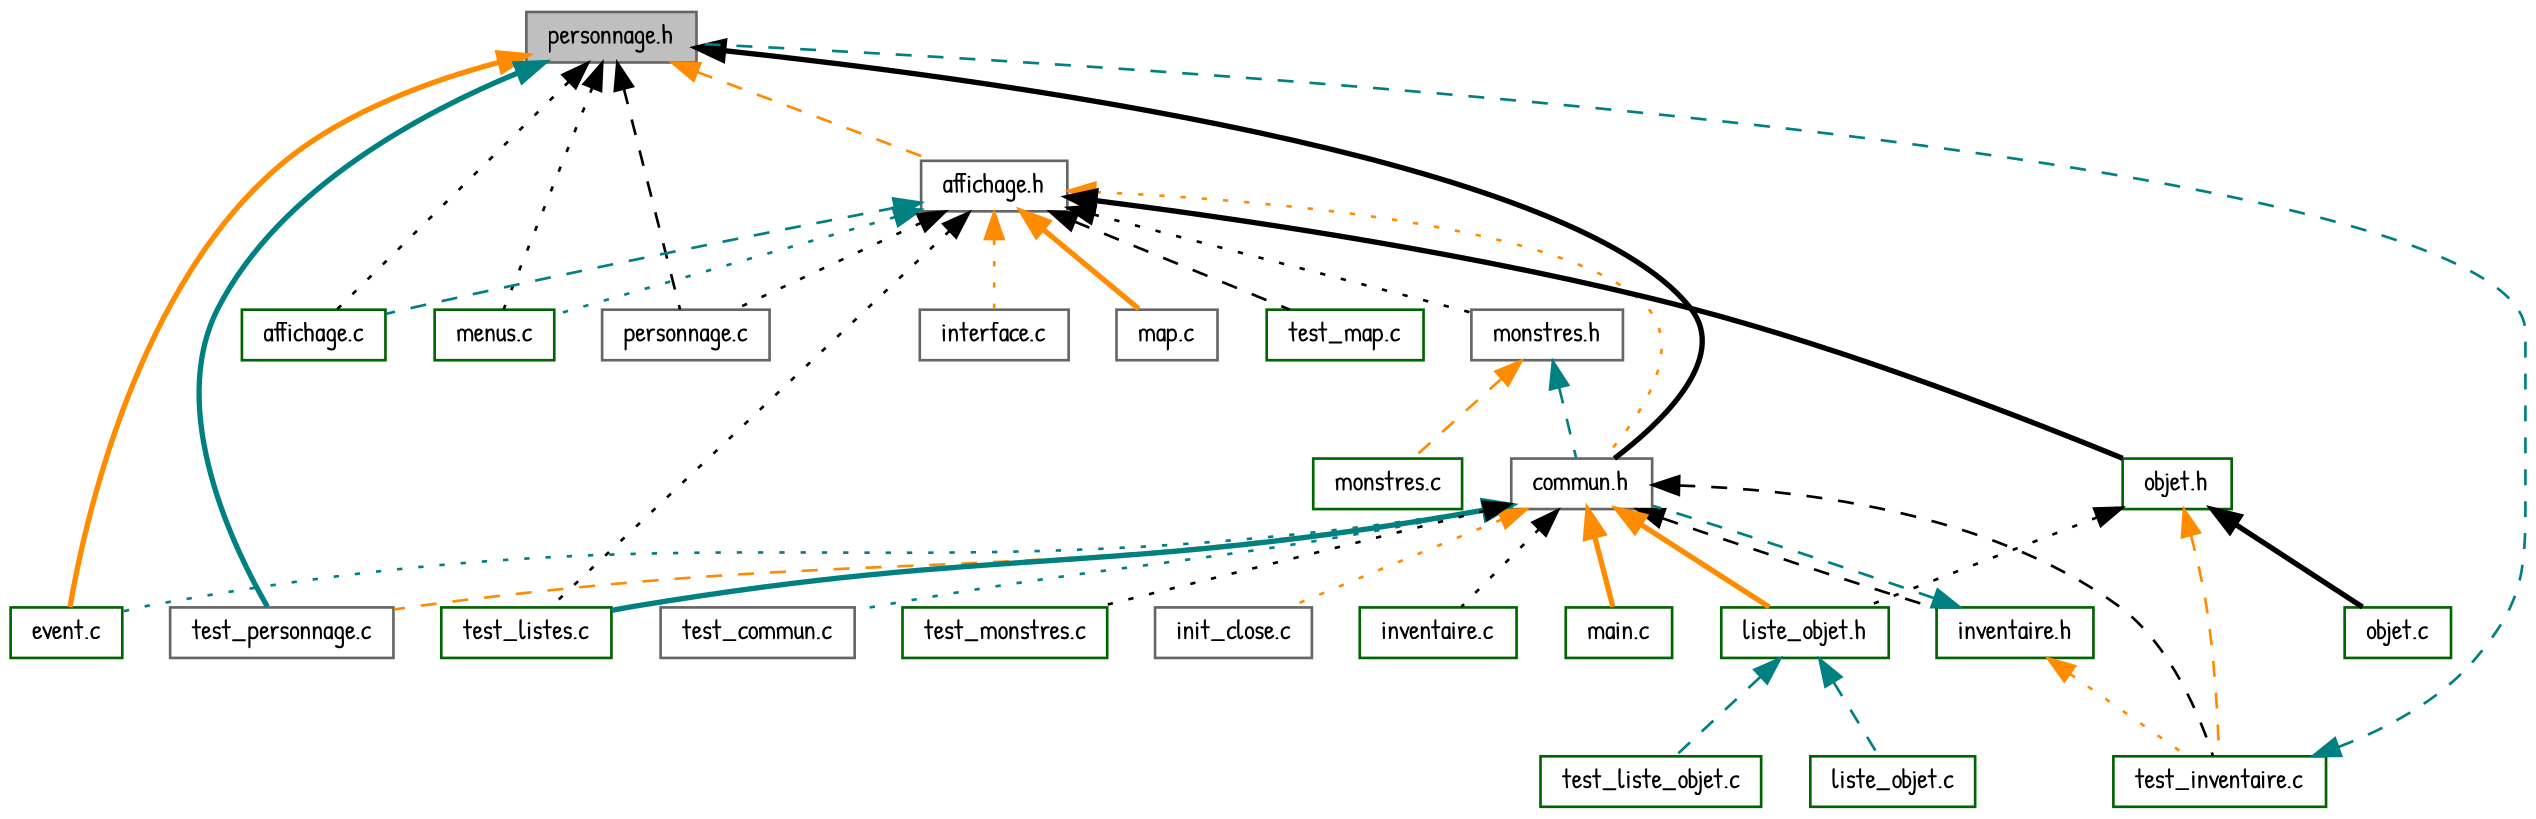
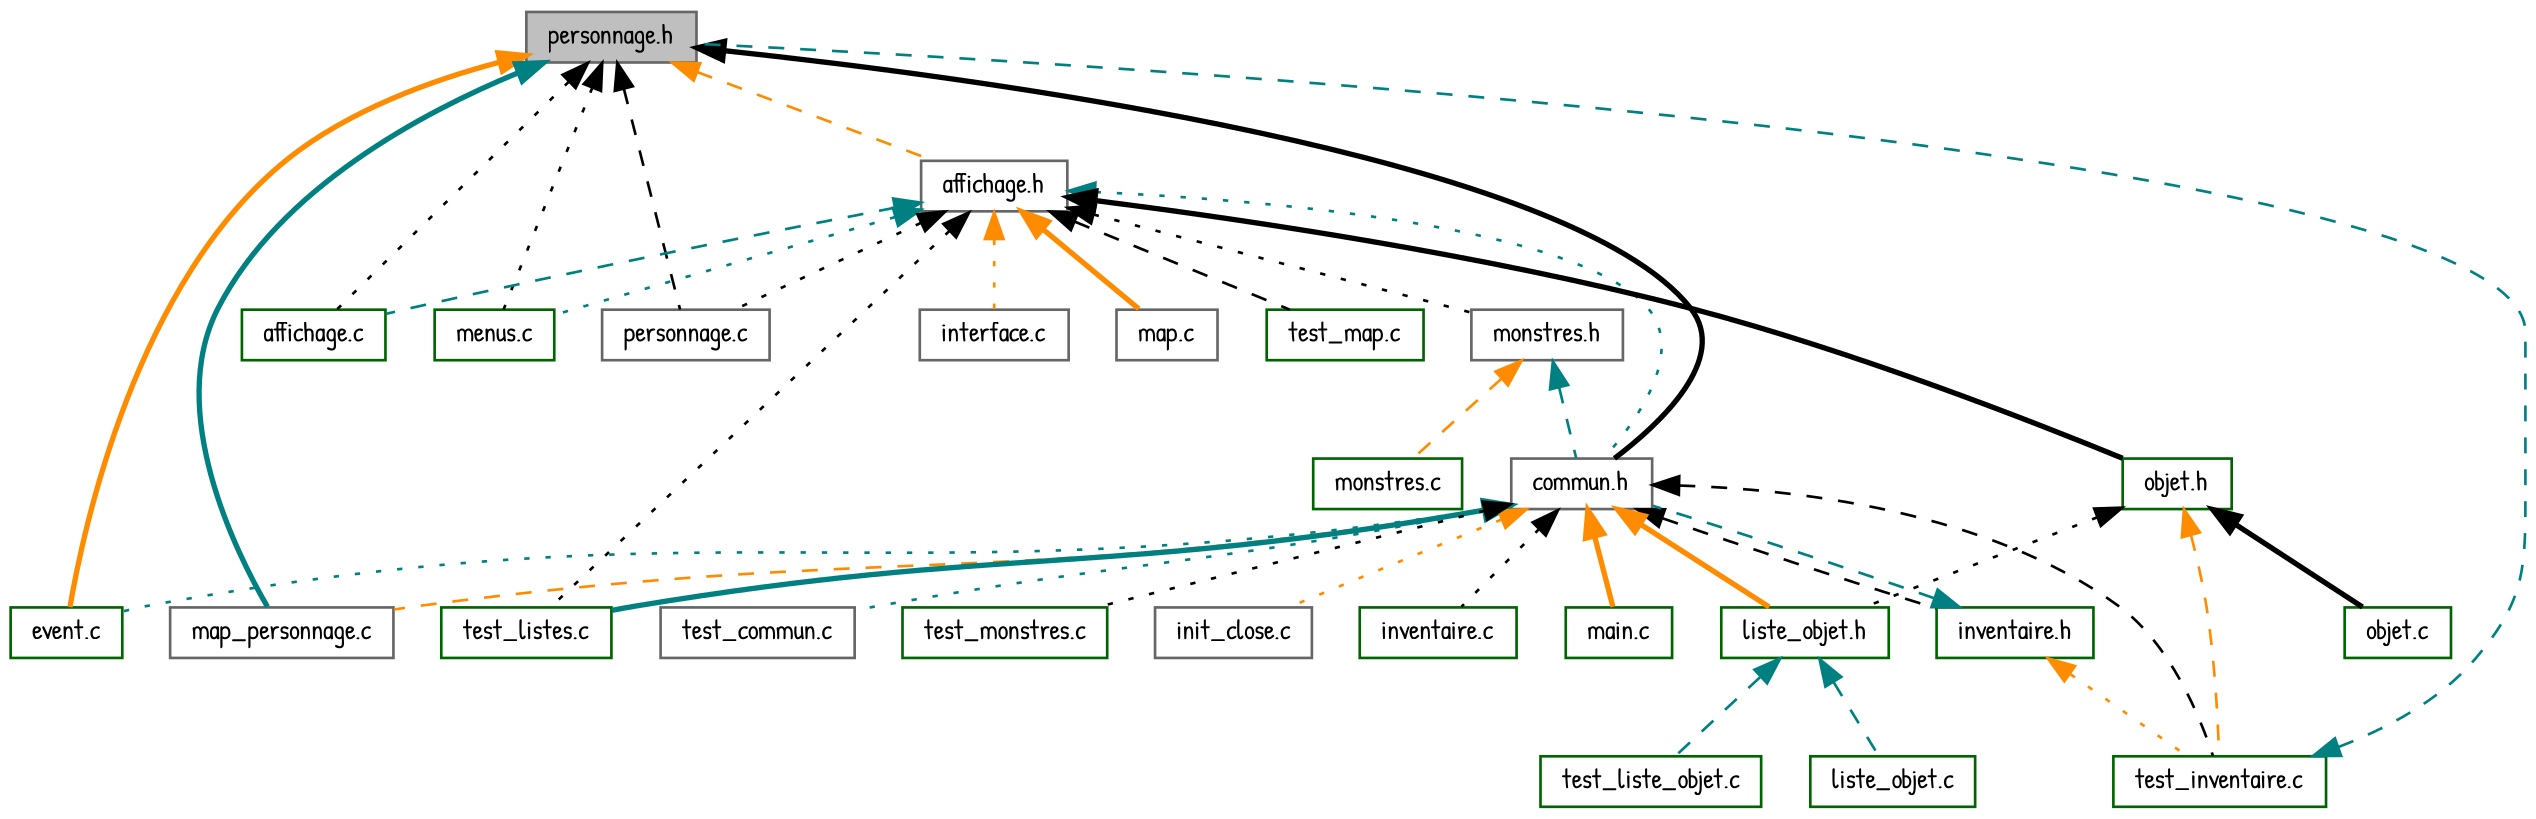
edge "commun.h" -> "affichage.h": color darkorange -> teal
node "test_personnage.c": label "test_personnage.c" -> "map_personnage.c"
